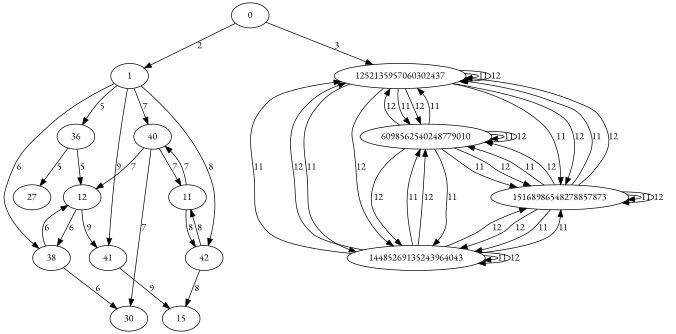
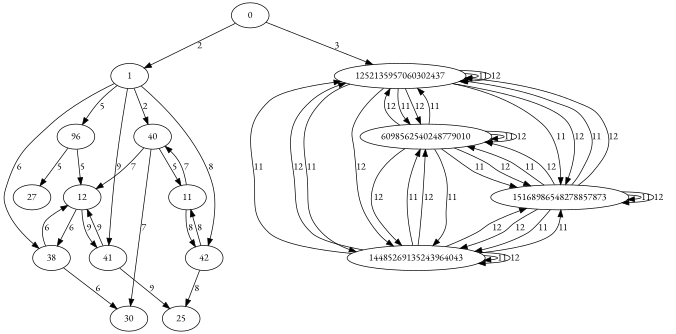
edge "1" -> "40": label "7" -> "2"
node "36": label "36" -> "96"
edge "40" -> "11": label "7" -> "5"
edge "41" -> "12": added, label "9"
node "15": label "15" -> "25"
